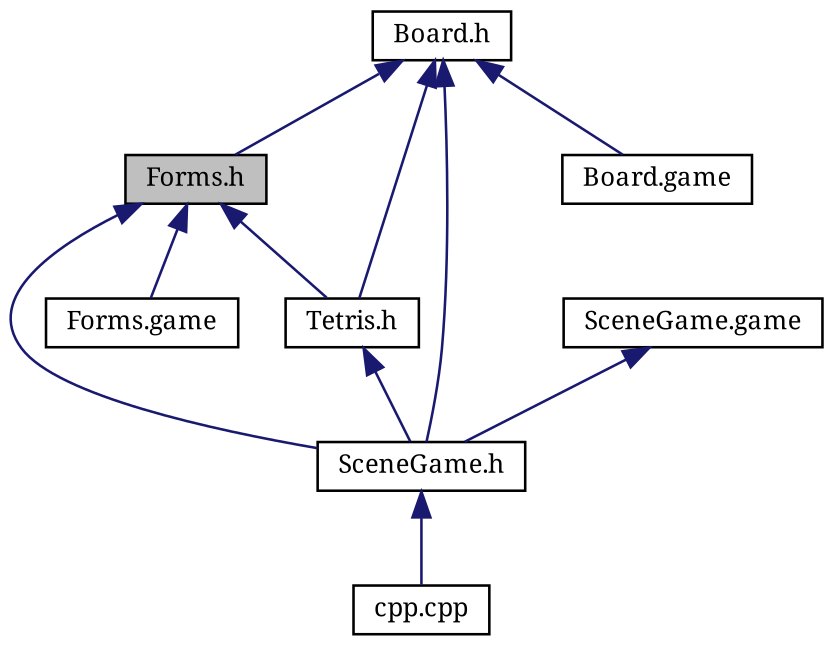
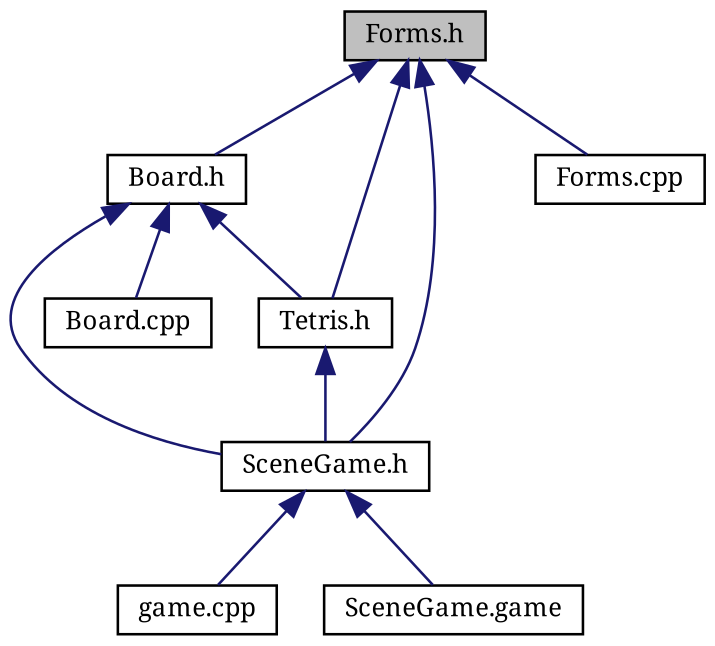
edge "Forms.h" -> "Board.h": reversed
node "Board.game": label "Board.game" -> "Board.cpp"
node "Forms.game": label "Forms.game" -> "Forms.cpp"
edge "SceneGame.h" -> "SceneGame.game": reversed
node "cpp.cpp": label "cpp.cpp" -> "game.cpp"
